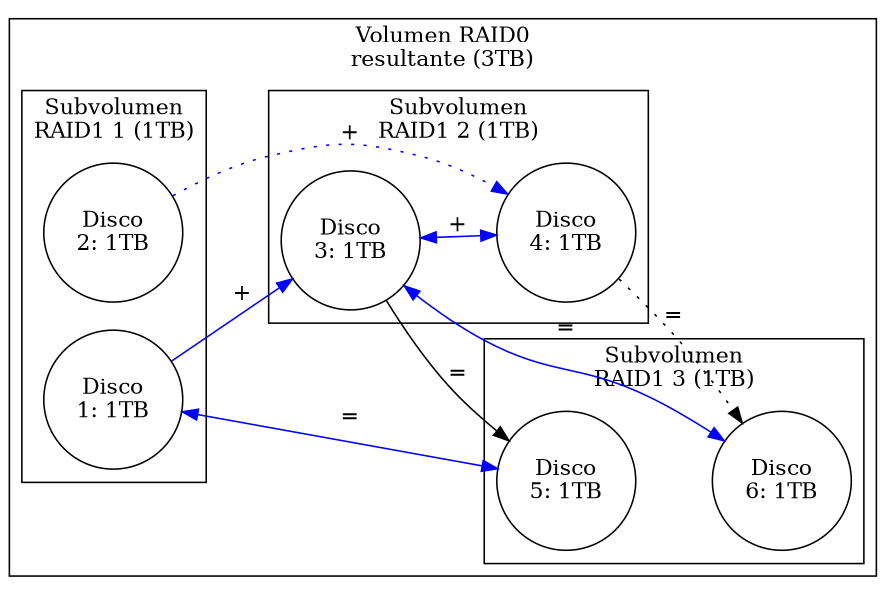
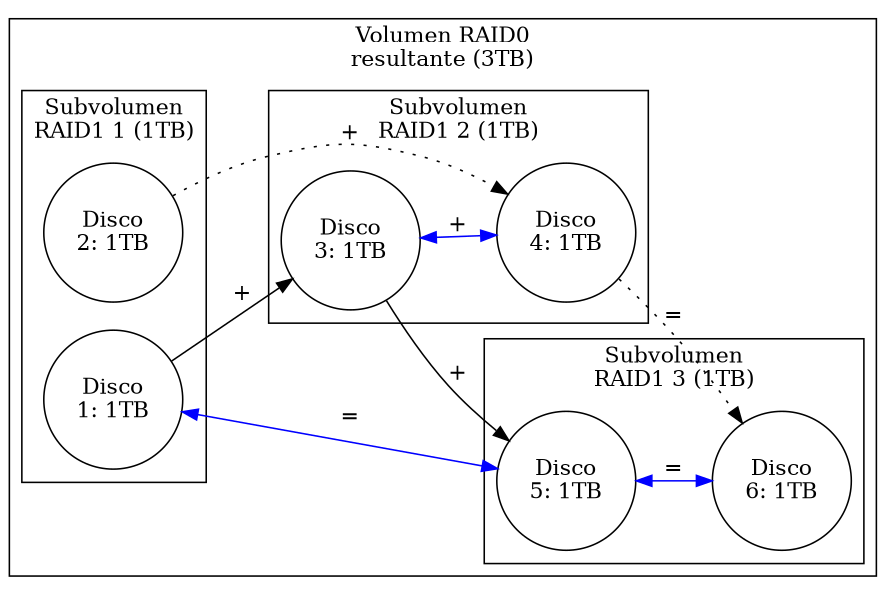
edge "Disco 2: 1TB" -> "Disco 4: 1TB": color blue -> black
edge "Disco 1: 1TB" -> "Disco 3: 1TB": color blue -> black
edge "Disco 3: 1TB" -- "Disco 6: 1TB": now "Disco 5: 1TB" -- "Disco 6: 1TB"
edge "Disco 3: 1TB" -> "Disco 5: 1TB": label "=" -> "+"
